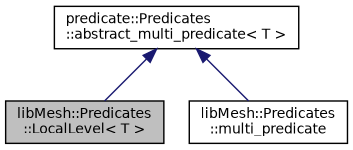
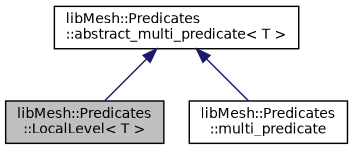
node "predicate::Predicates ::abstract_multi_predicate< T >": label "predicate::Predicates ::abstract_multi_predicate< T >" -> "libMesh::Predicates ::abstract_multi_predicate< T >"
